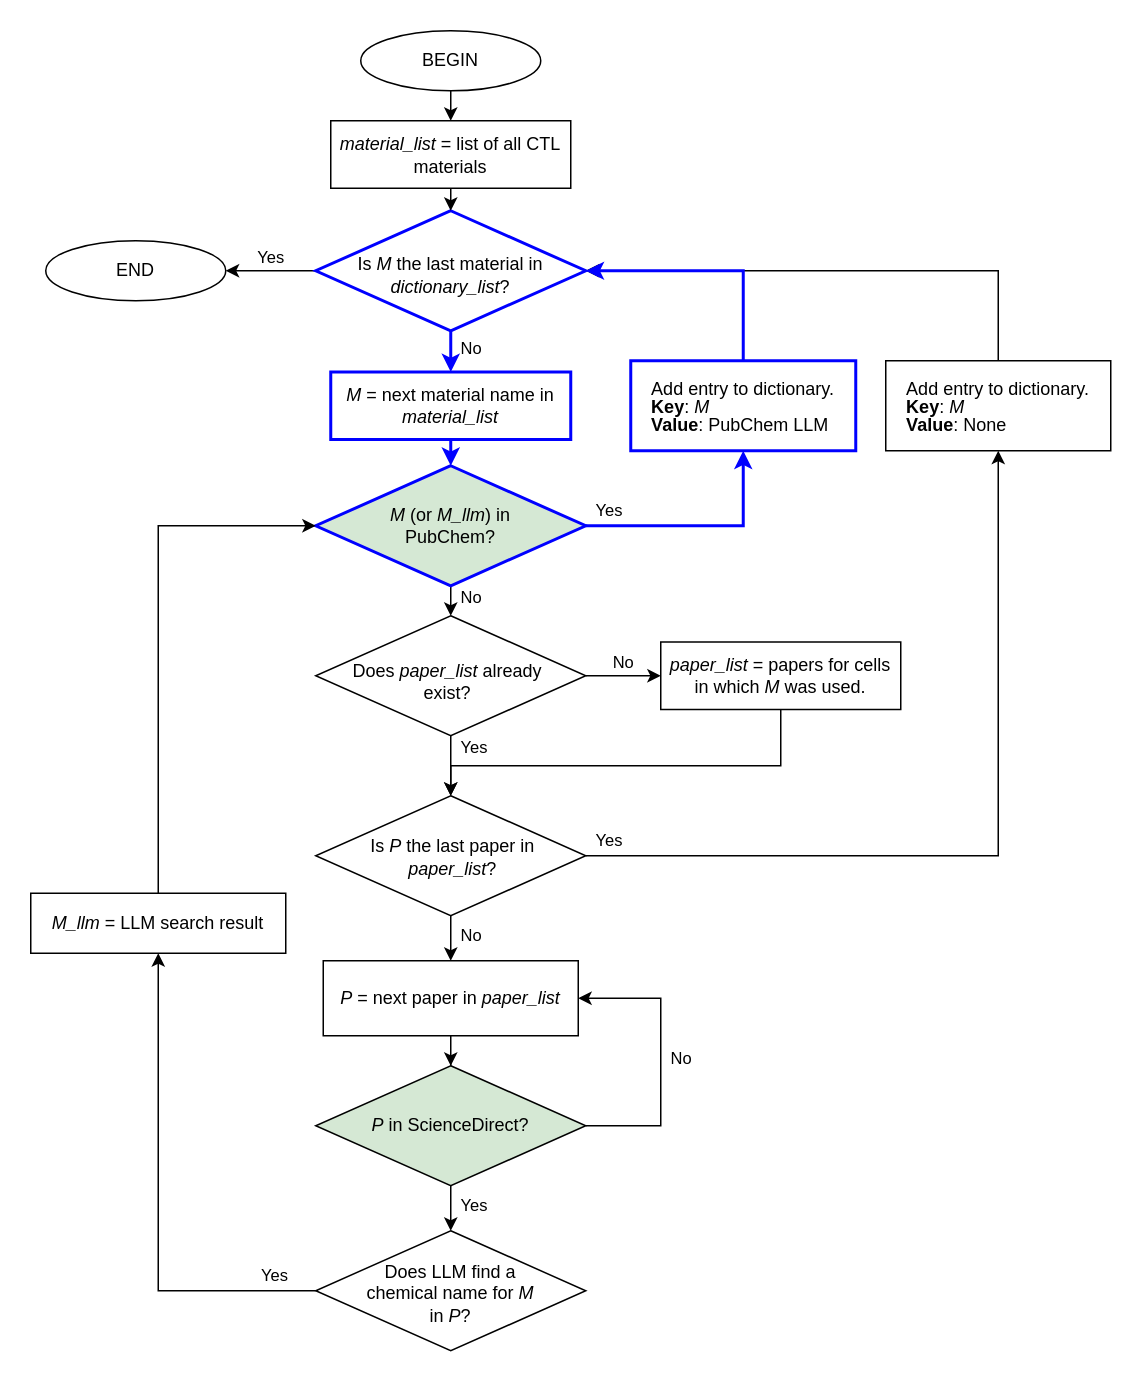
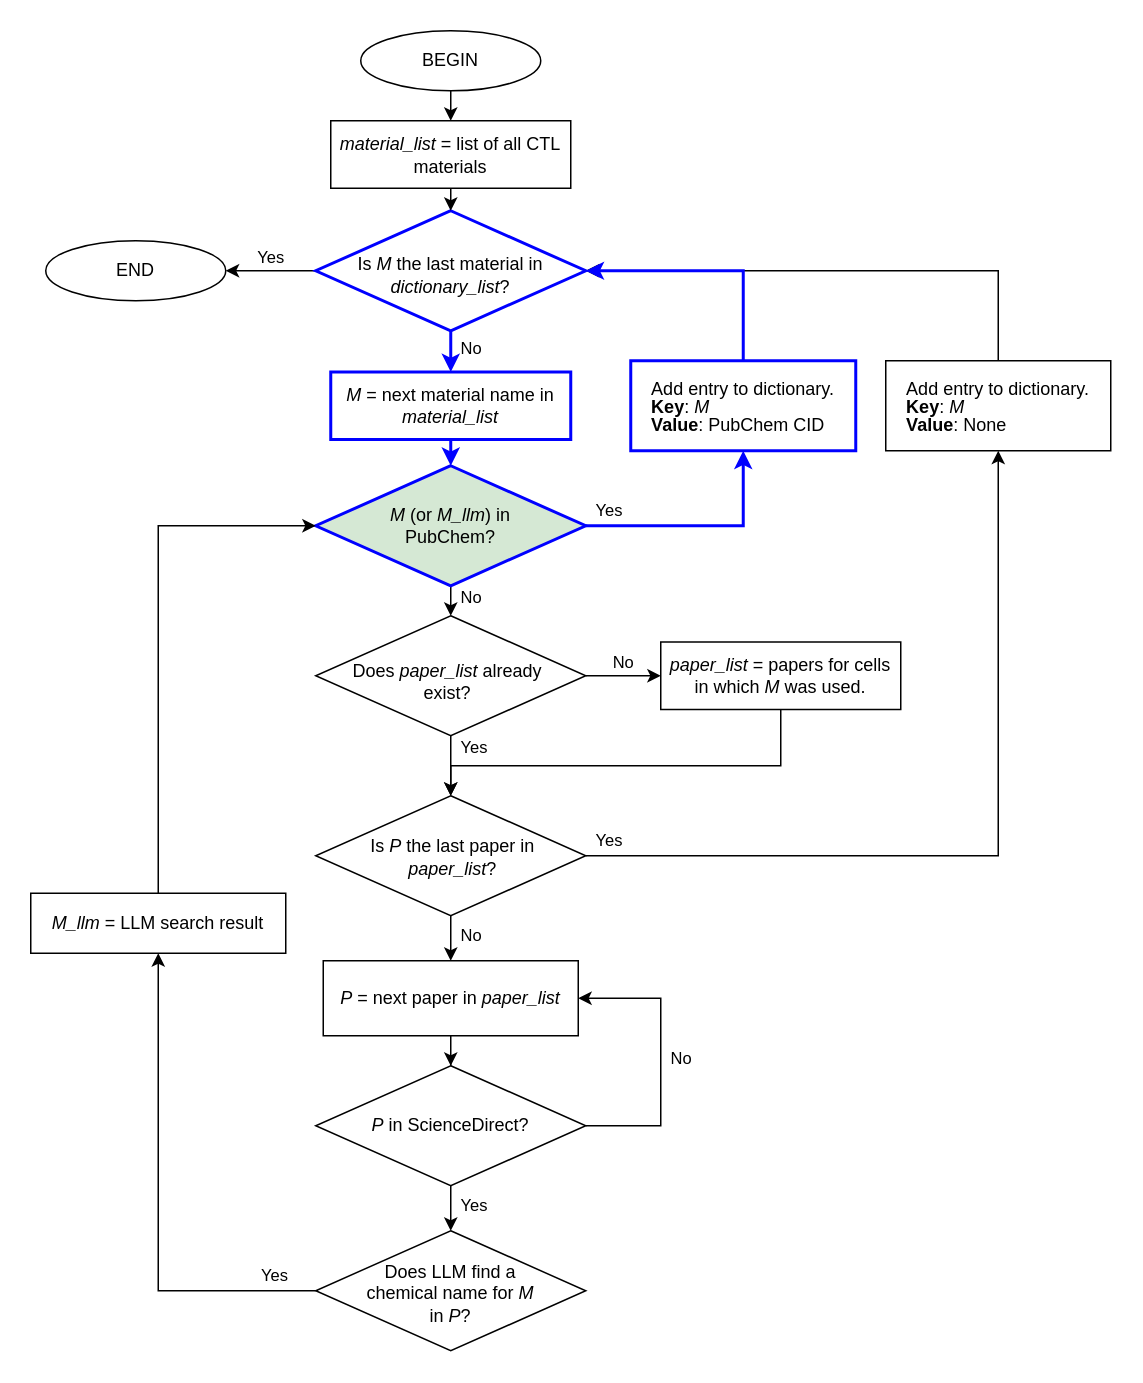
node "Add entry to dictionary. Key: M Value: PubChem LLM": label "Add entry to dictionary. Key: M Value: PubChem LLM" -> "Add entry to dictionary. Key: M Value: PubChem CID"
node "P in ScienceDirect?": fillcolor #d5e8d4 -> #ffffff
